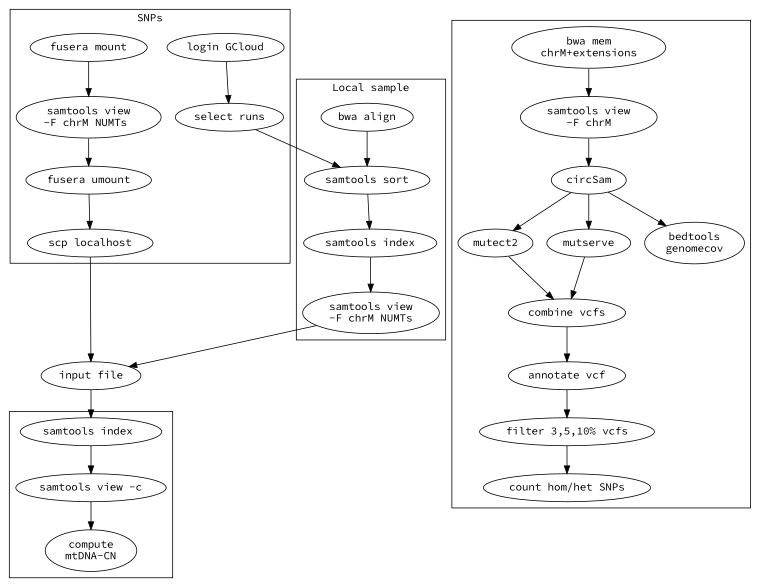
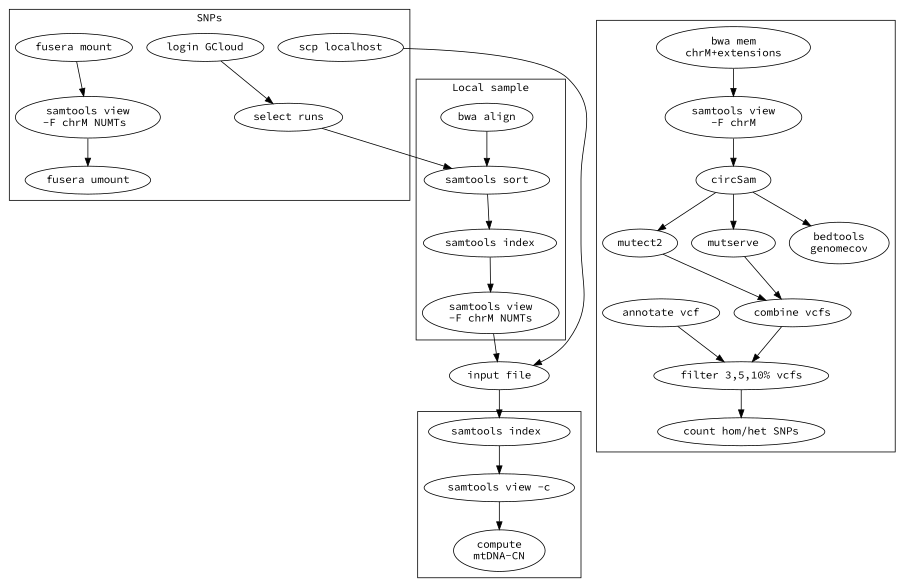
edge "fusera umount" -> "scp localhost": removed
edge "combine vcfs" -> "annotate vcf": now "combine vcfs" -> "filter 3,5,10% vcfs"
